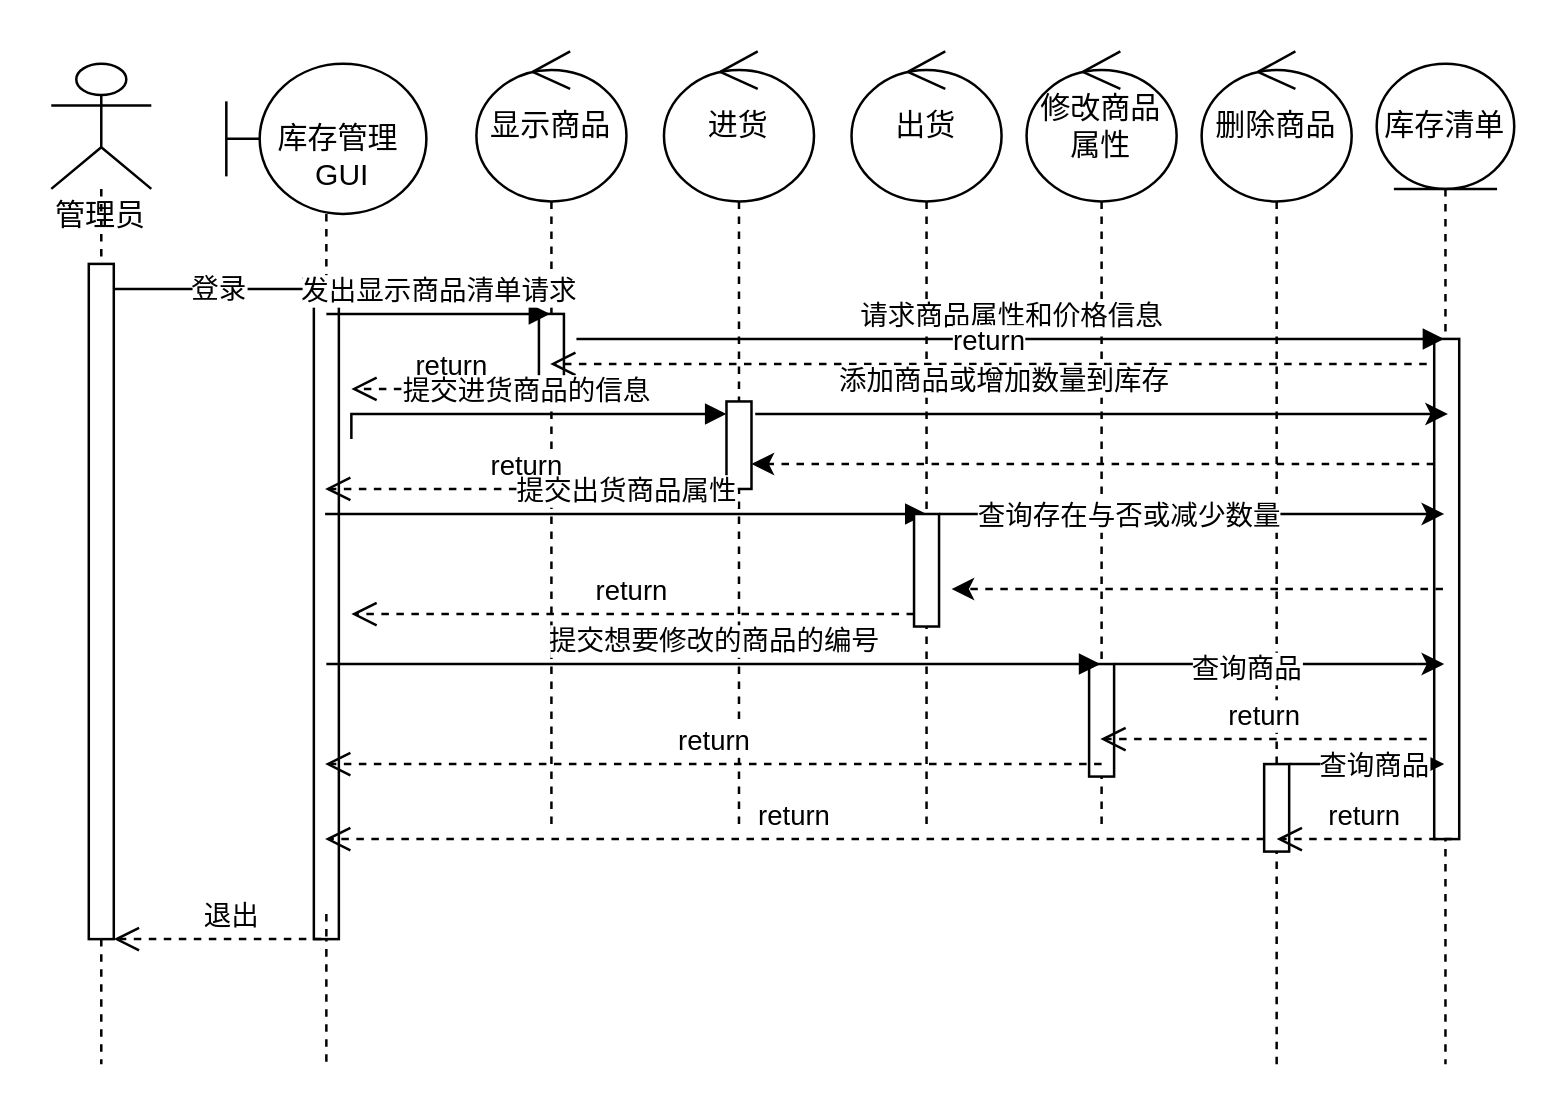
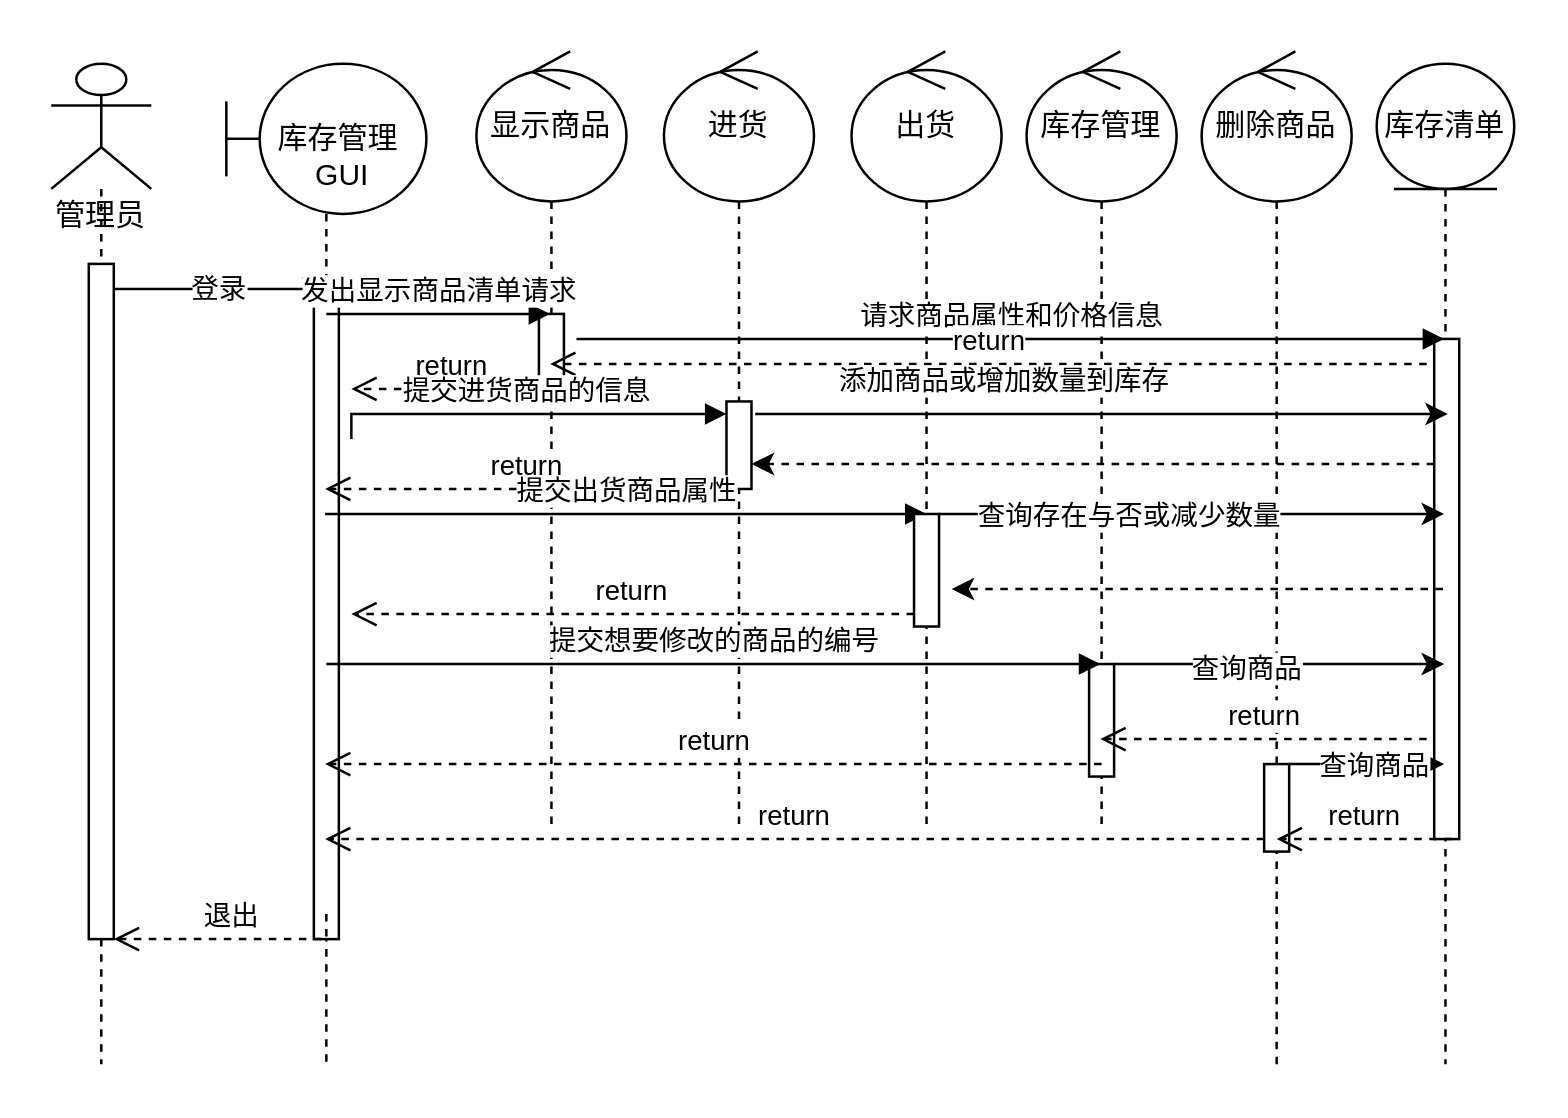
node "修改商品属性": label "修改商品属性" -> "库存管理"
